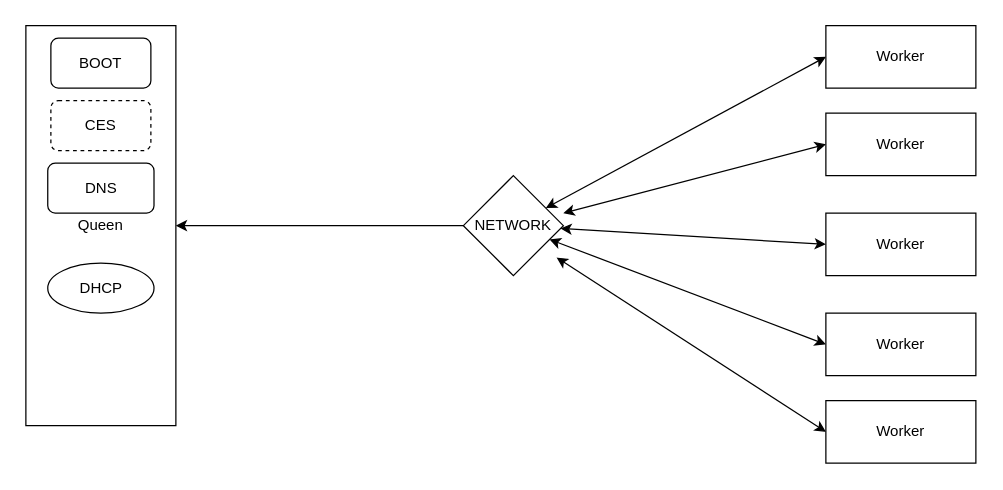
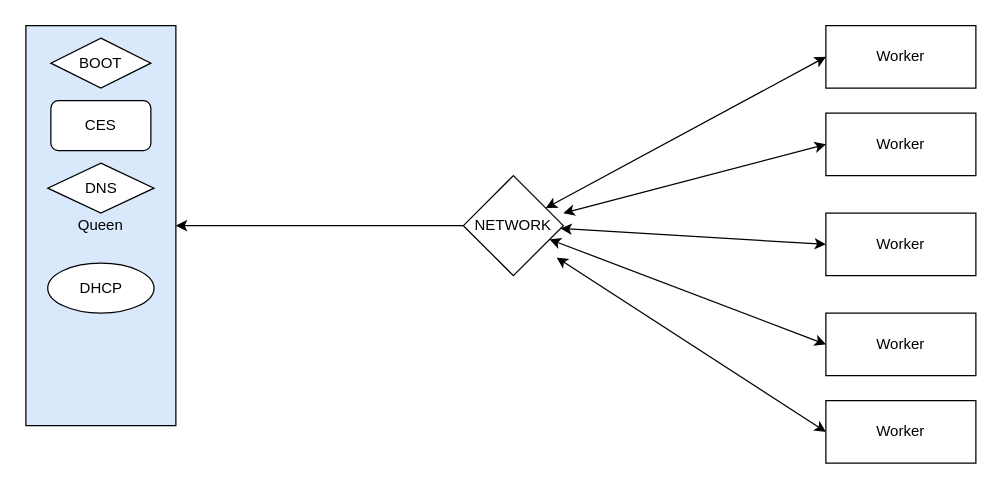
node "BOOT": shape rounded rectangle -> diamond
node "CES": style dashed -> solid
node "DNS": shape rounded rectangle -> diamond
node "Queen": fillcolor #ffffff -> #dae8fc
